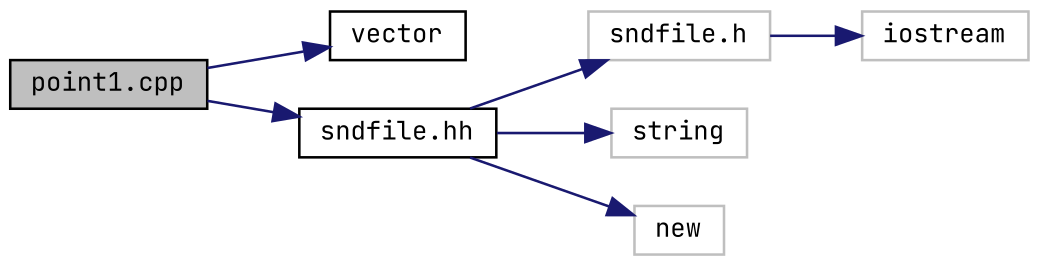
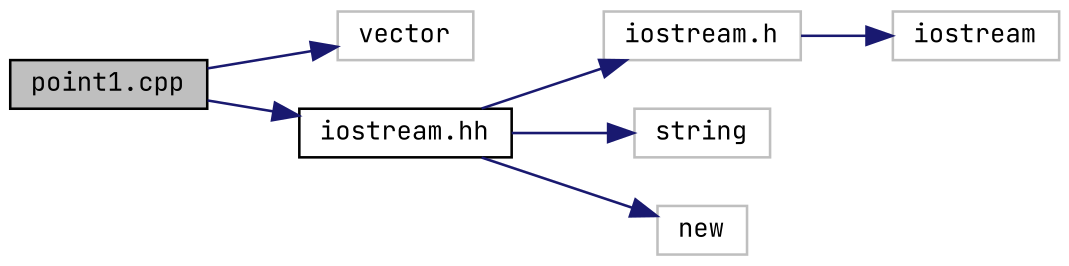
node "vector": color black -> grey75
node "sndfile.h": label "sndfile.h" -> "iostream.h"
node "sndfile.hh": label "sndfile.hh" -> "iostream.hh"
